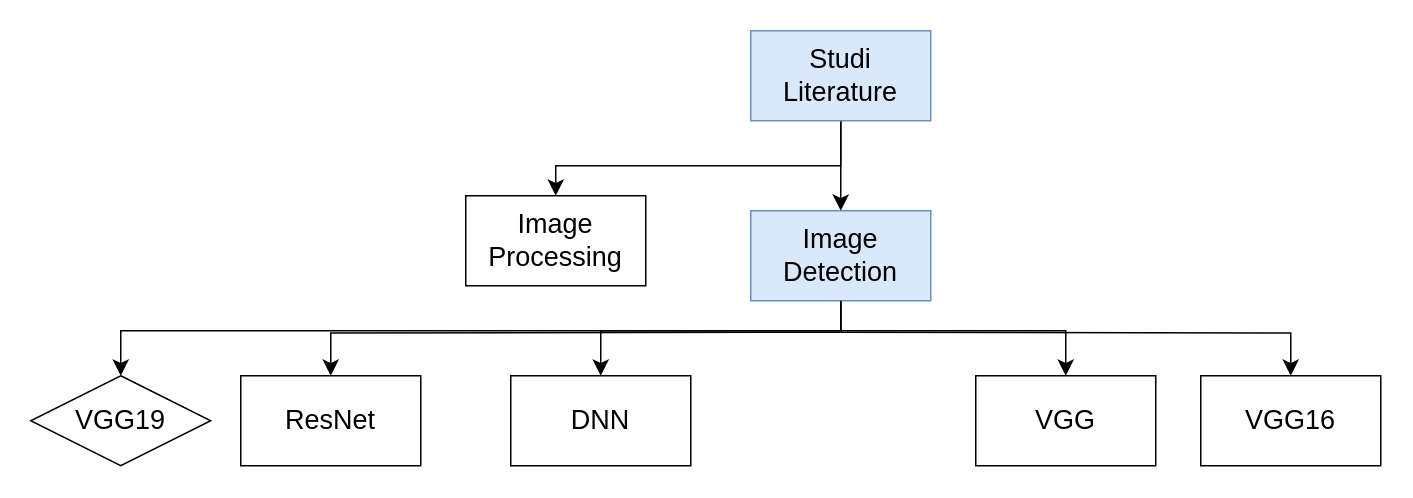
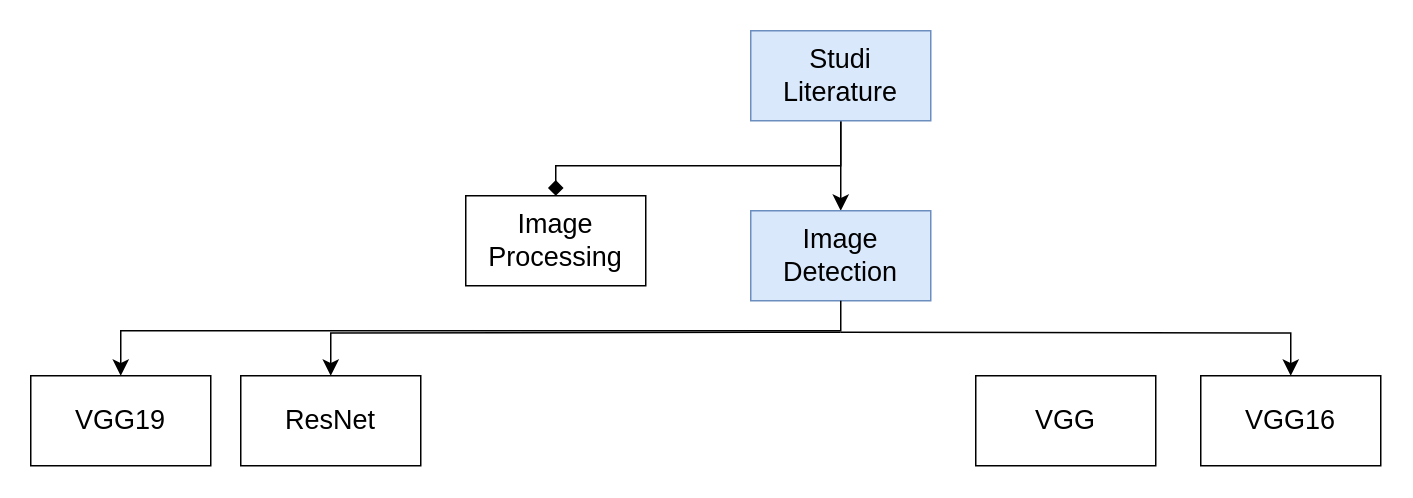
edge "Studi Literature" -> "Image Processing": arrowhead classic -> diamond
edge "Image Detection" -> "VGG": removed
edge "Image Detection" -> "DNN": removed
node "VGG19": shape diamond -> rectangle
node "DNN": removed
